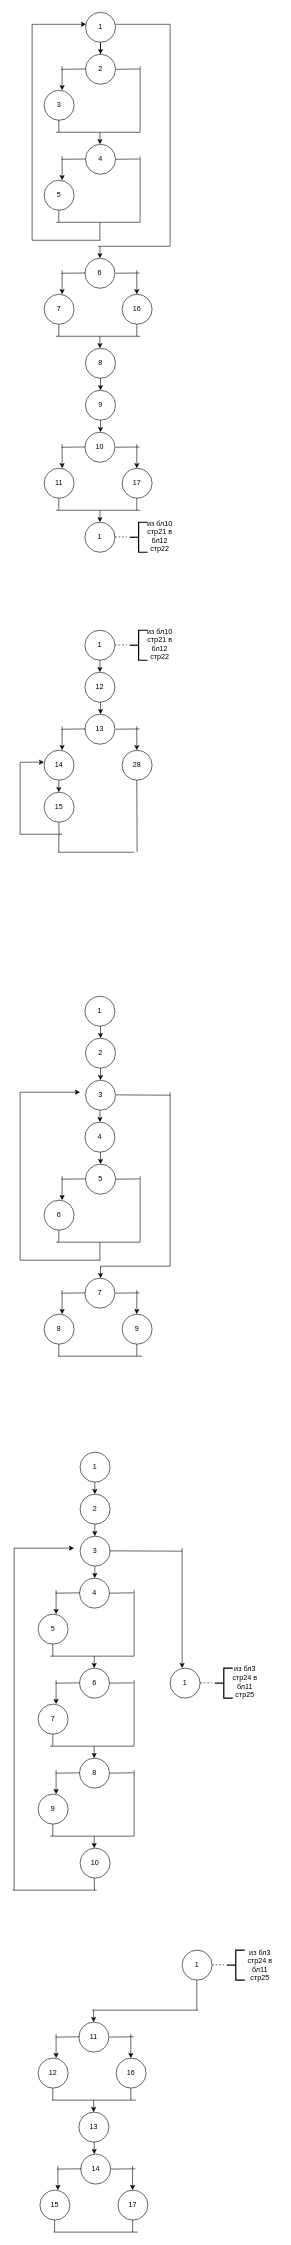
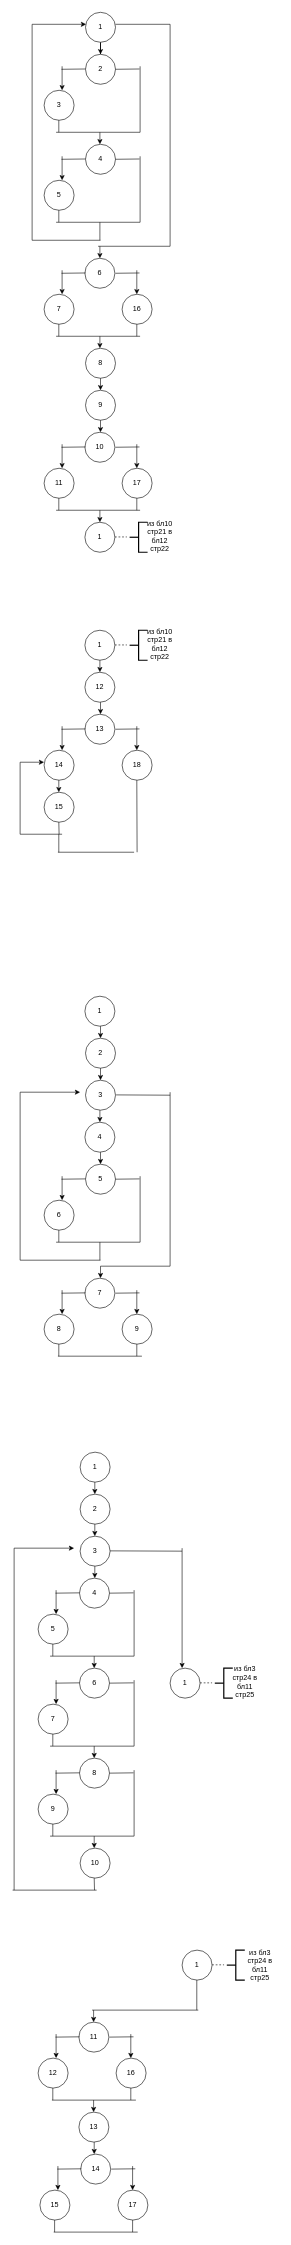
node "28": label "28" -> "18"
